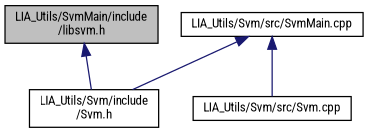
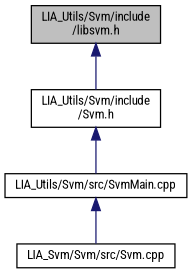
node "LIA_Utils/SvmMain/include /libsvm.h": label "LIA_Utils/SvmMain/include /libsvm.h" -> "LIA_Utils/Svm/include /libsvm.h"
edge "LIA_Utils/Svm/include /Svm.h" -> "LIA_Utils/Svm/src/SvmMain.cpp": reversed
node "LIA_Utils/Svm/src/Svm.cpp": label "LIA_Utils/Svm/src/Svm.cpp" -> "LIA_Svm/Svm/src/Svm.cpp"
